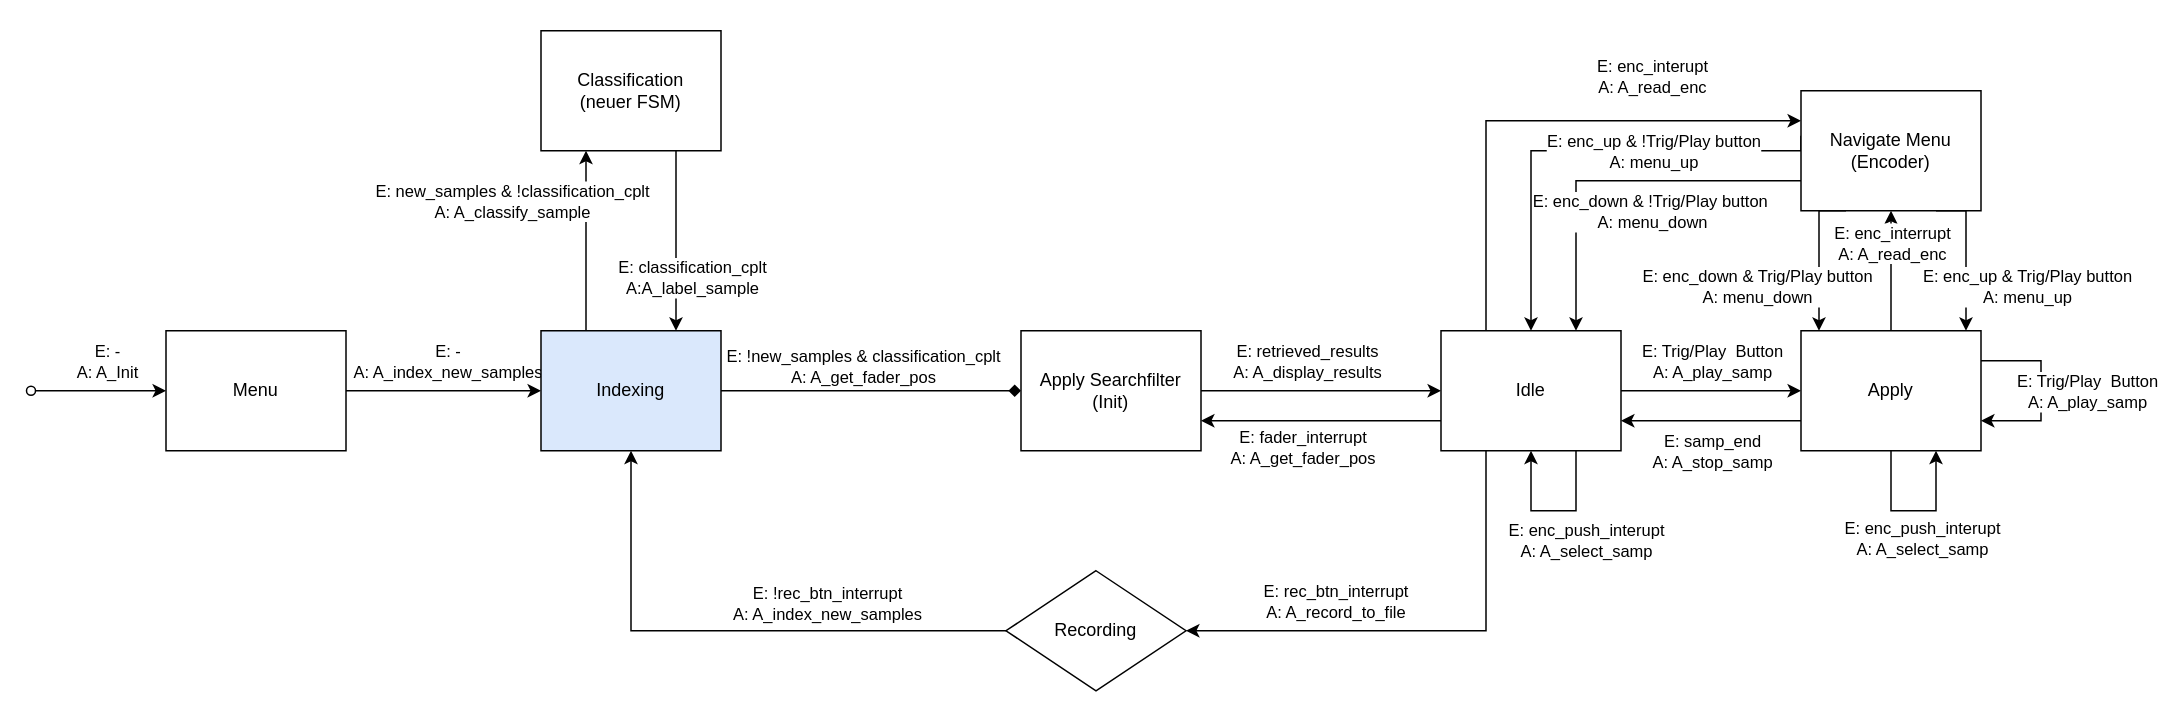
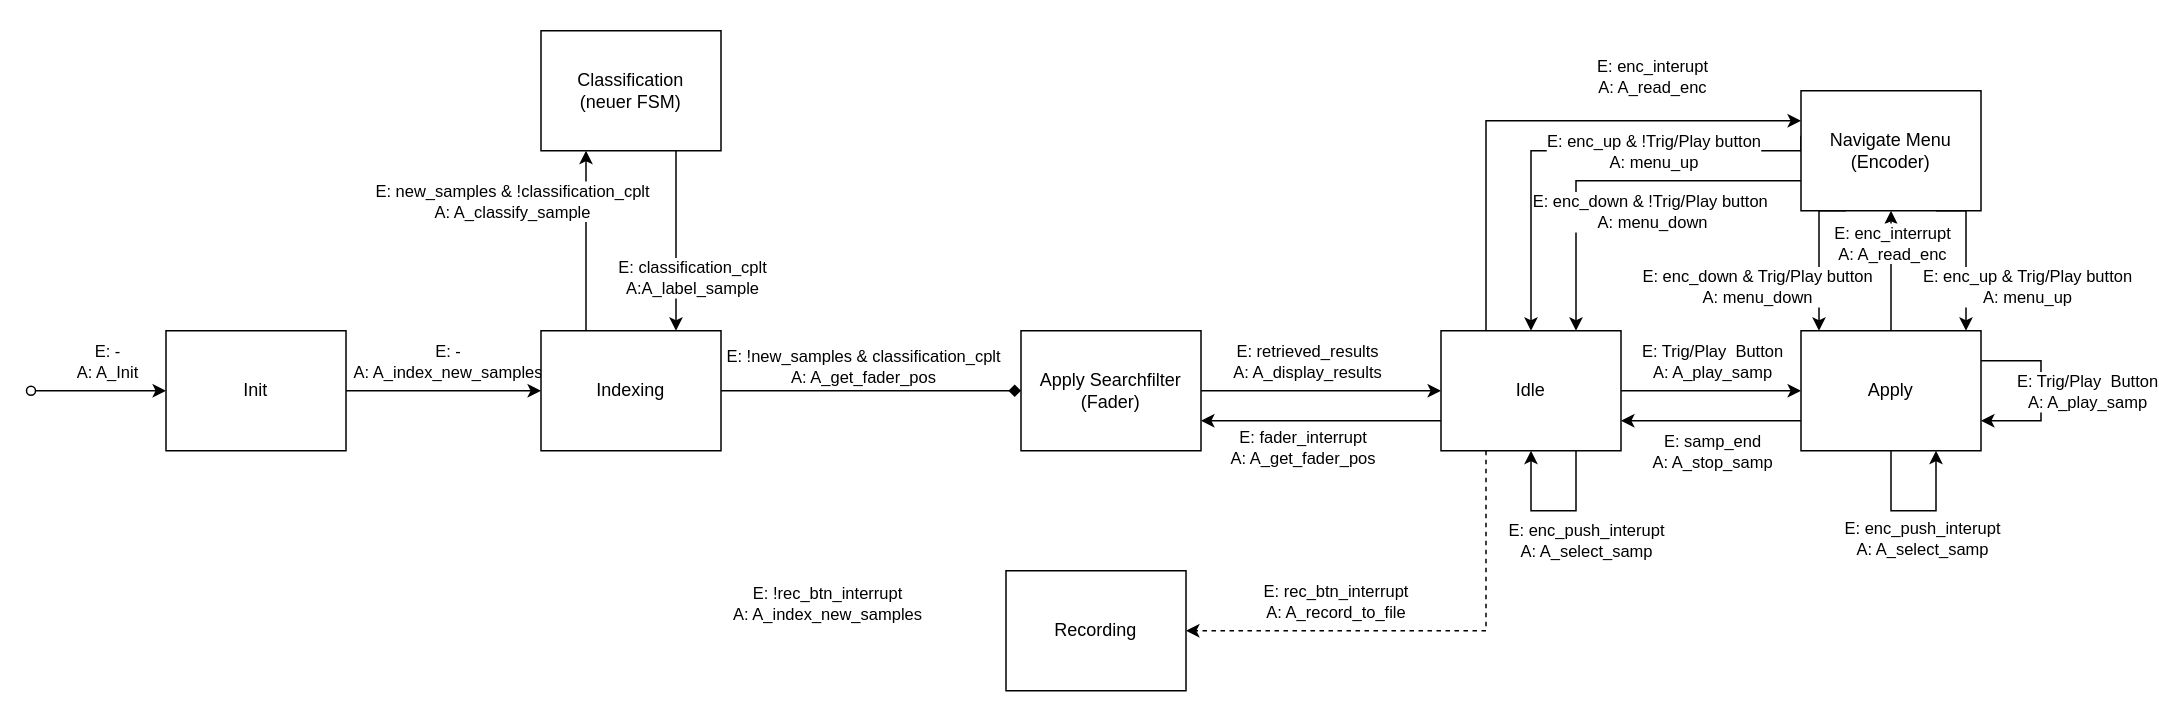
node "Menu": label "Menu" -> "Init"
node "Indexing": fillcolor #dae8fc -> #ffffff
node "Apply Searchfilter (Init)": label "Apply Searchfilter (Init)" -> "Apply Searchfilter (Fader)"
edge "Recording" -> "Indexing": removed
node "Recording": shape diamond -> rectangle
edge "Idle" -> "Recording": style solid -> dashed
